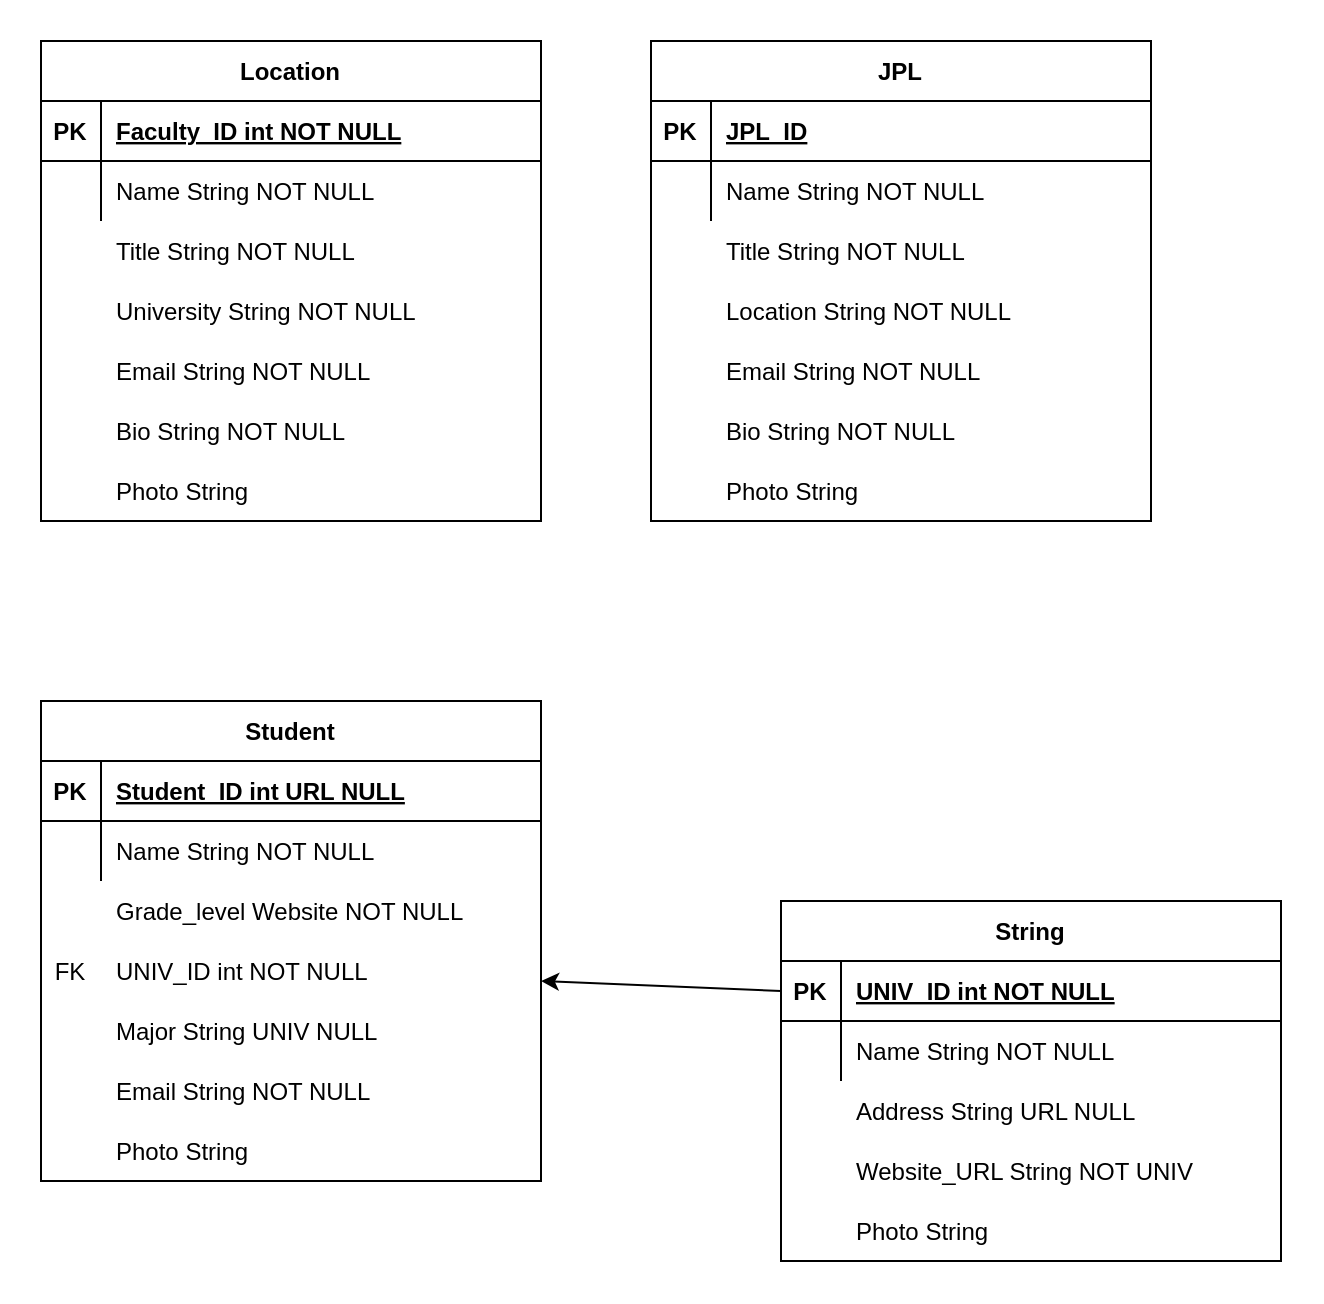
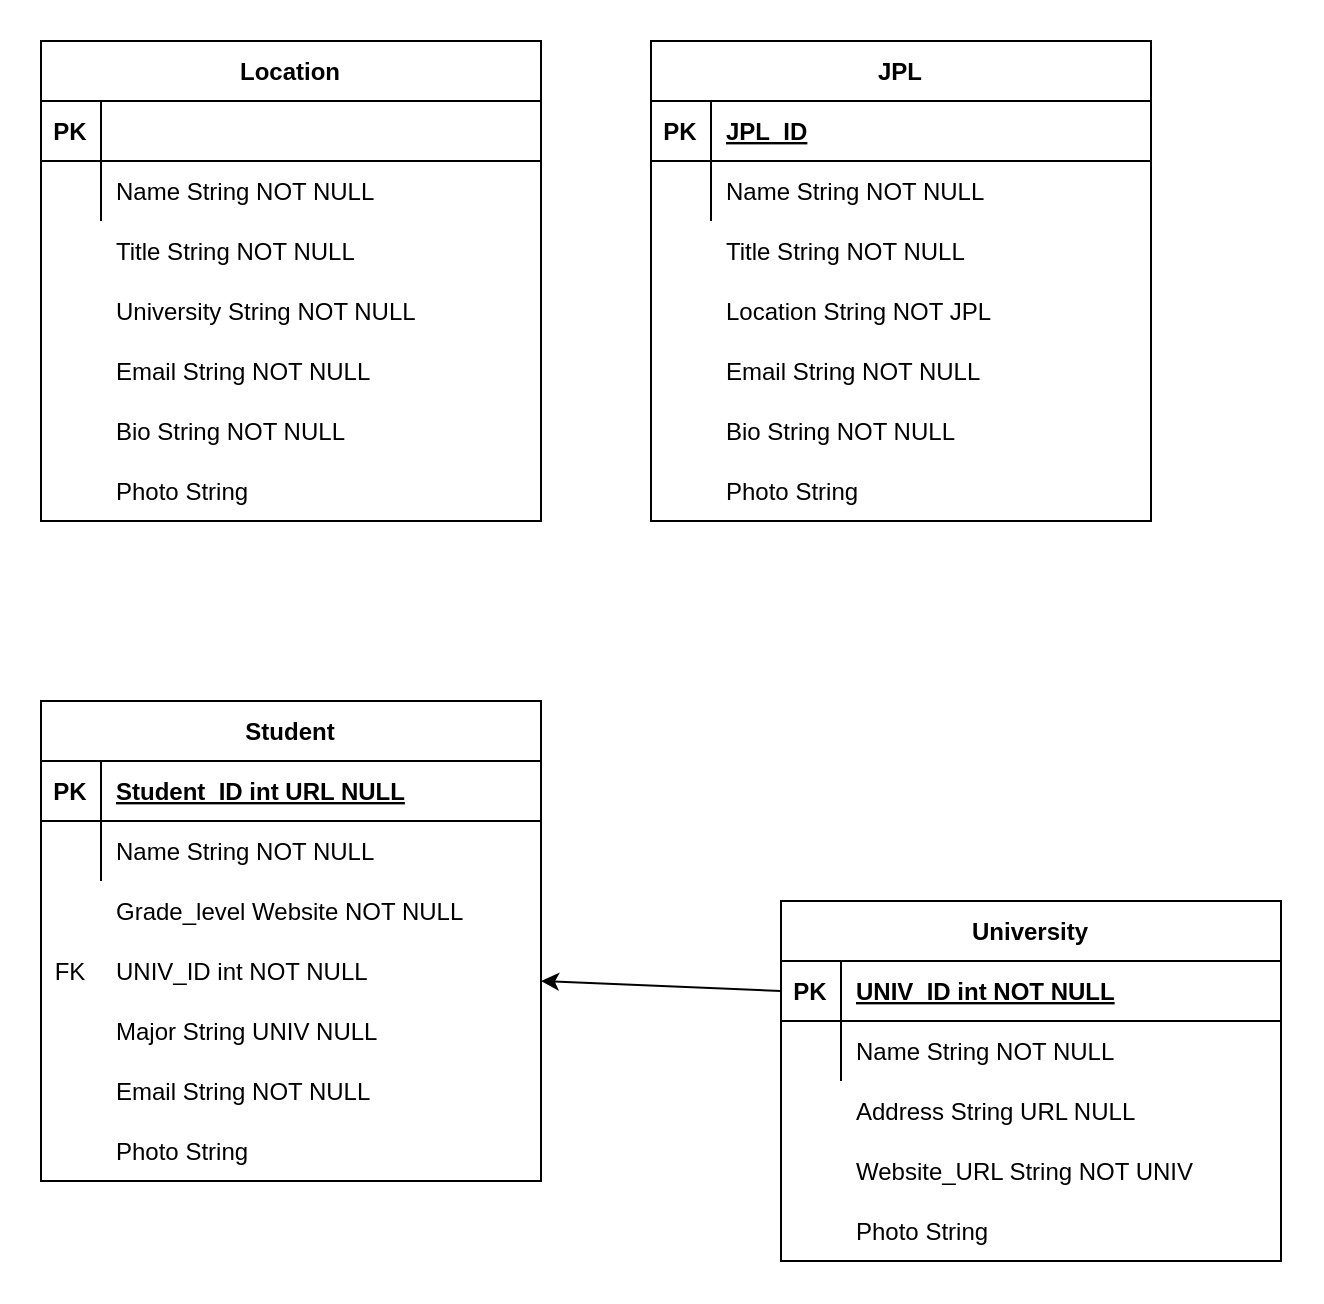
node "Faculty_ID int NOT NULL": removed
node "Location String NOT NULL": label "Location String NOT NULL" -> "Location String NOT JPL"
node "String": label "String" -> "University"
